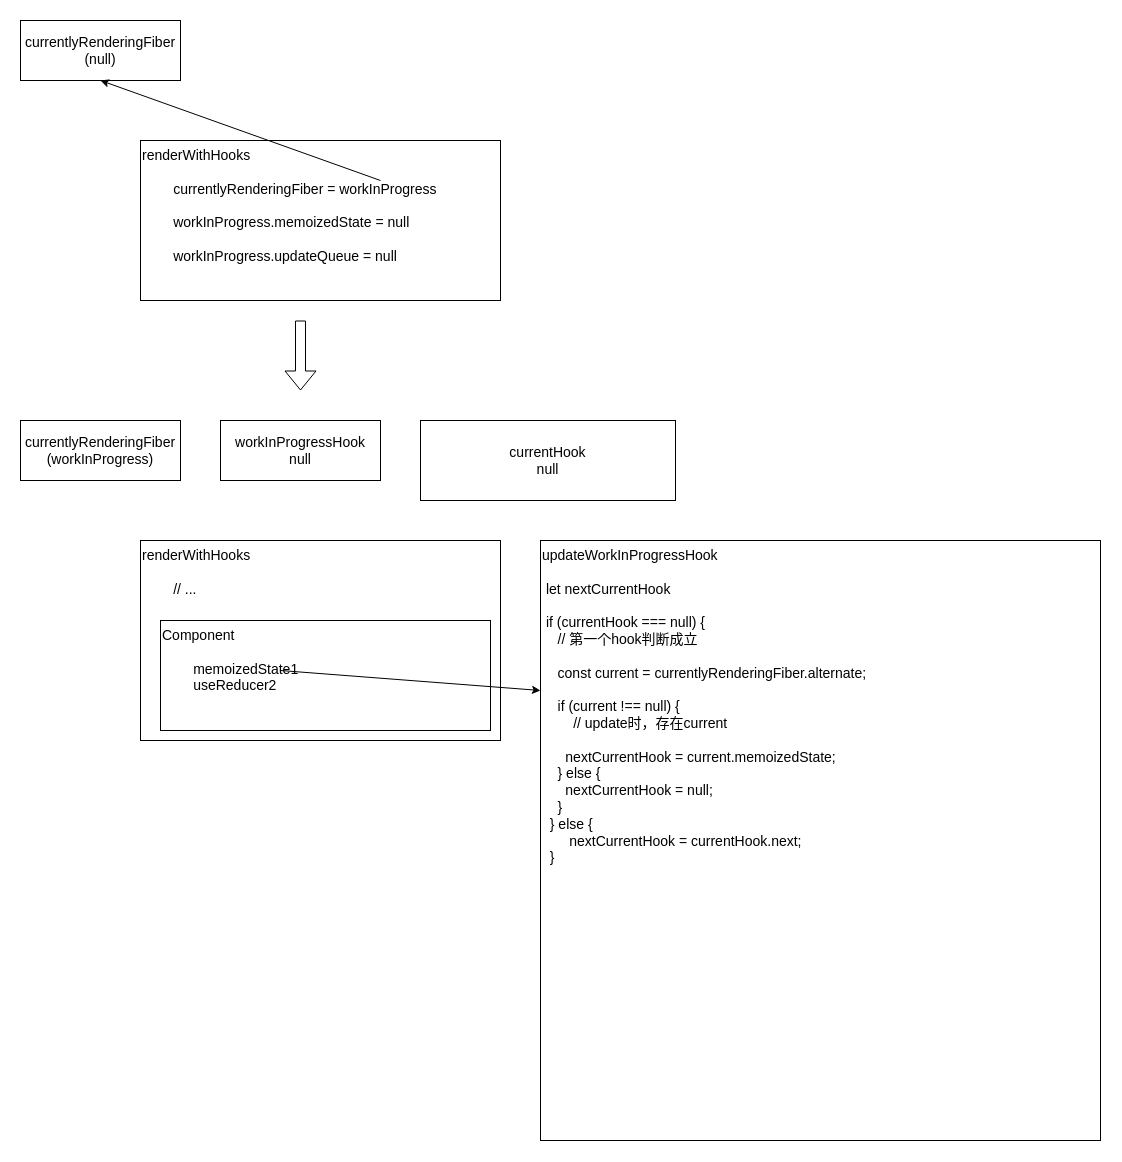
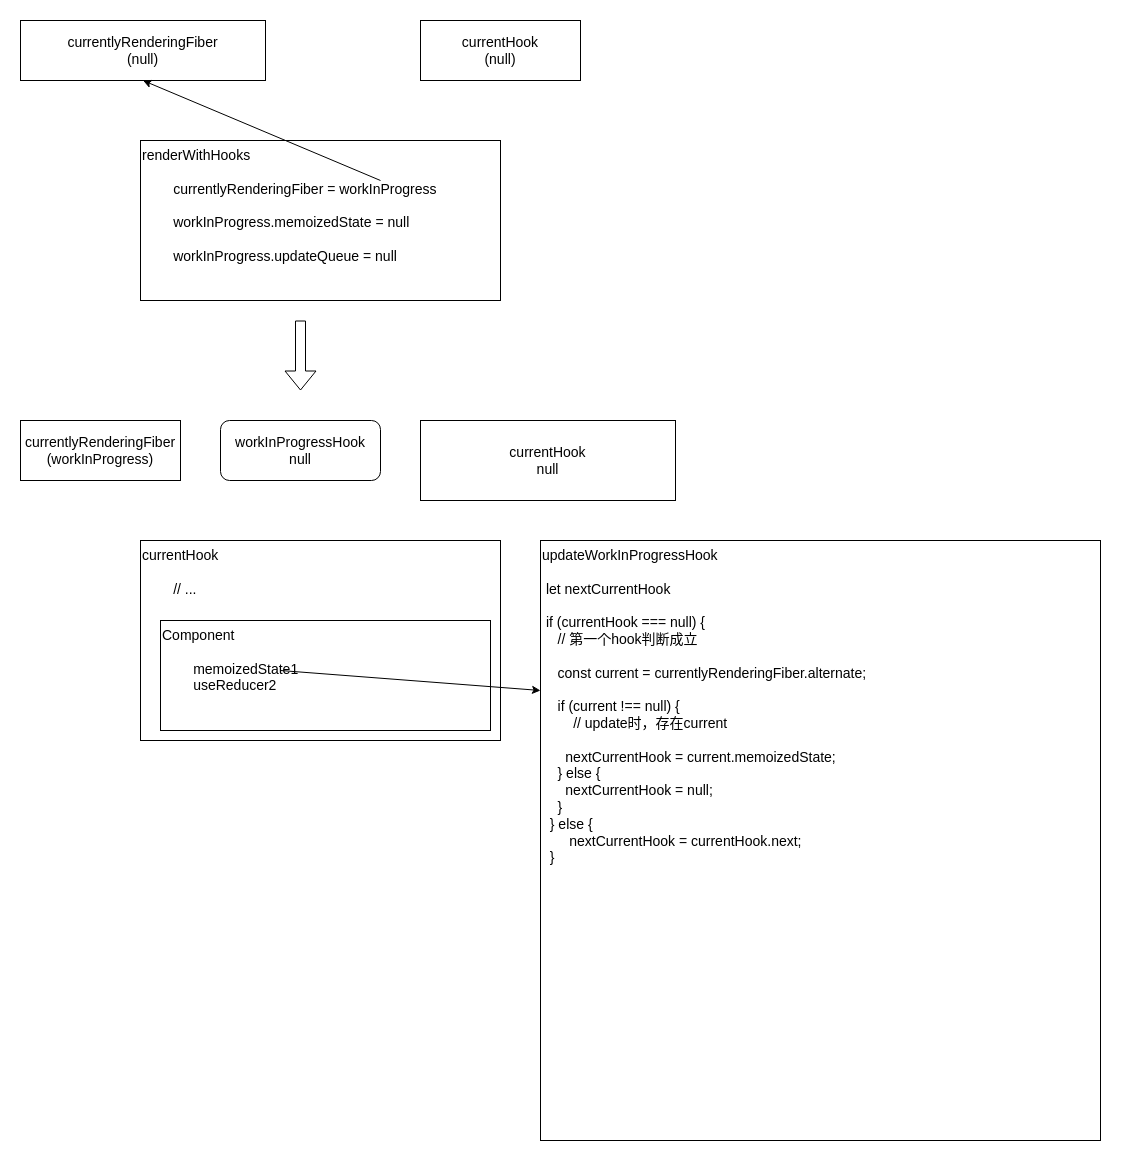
node "currentlyRenderingFiber (null)": size 160x60 -> 245x60
node "currentHook (null)": added
node "workInProgressHook null": shape rectangle -> rounded rectangle
node "renderWithHooks // ...": label "renderWithHooks // ..." -> "currentHook // ..."
